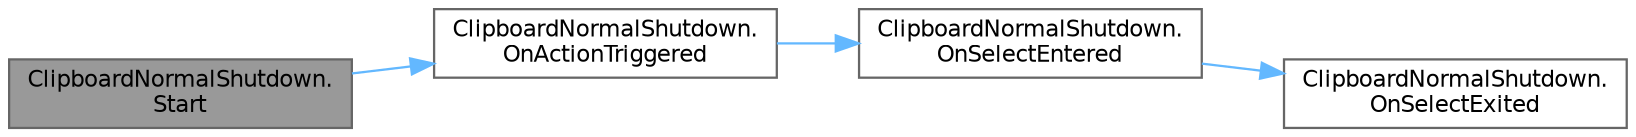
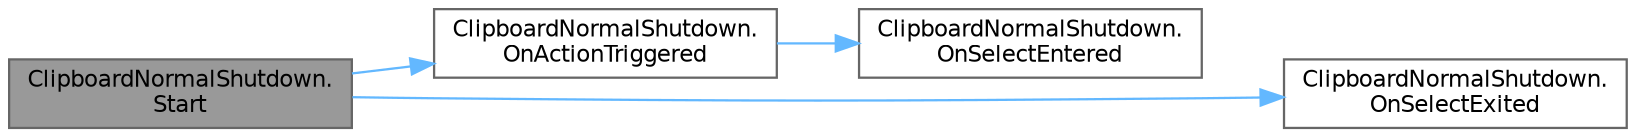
edge "ClipboardNormalShutdown. OnSelectEntered" -> "ClipboardNormalShutdown. OnSelectExited": now "ClipboardNormalShutdown. Start" -> "ClipboardNormalShutdown. OnSelectExited"
